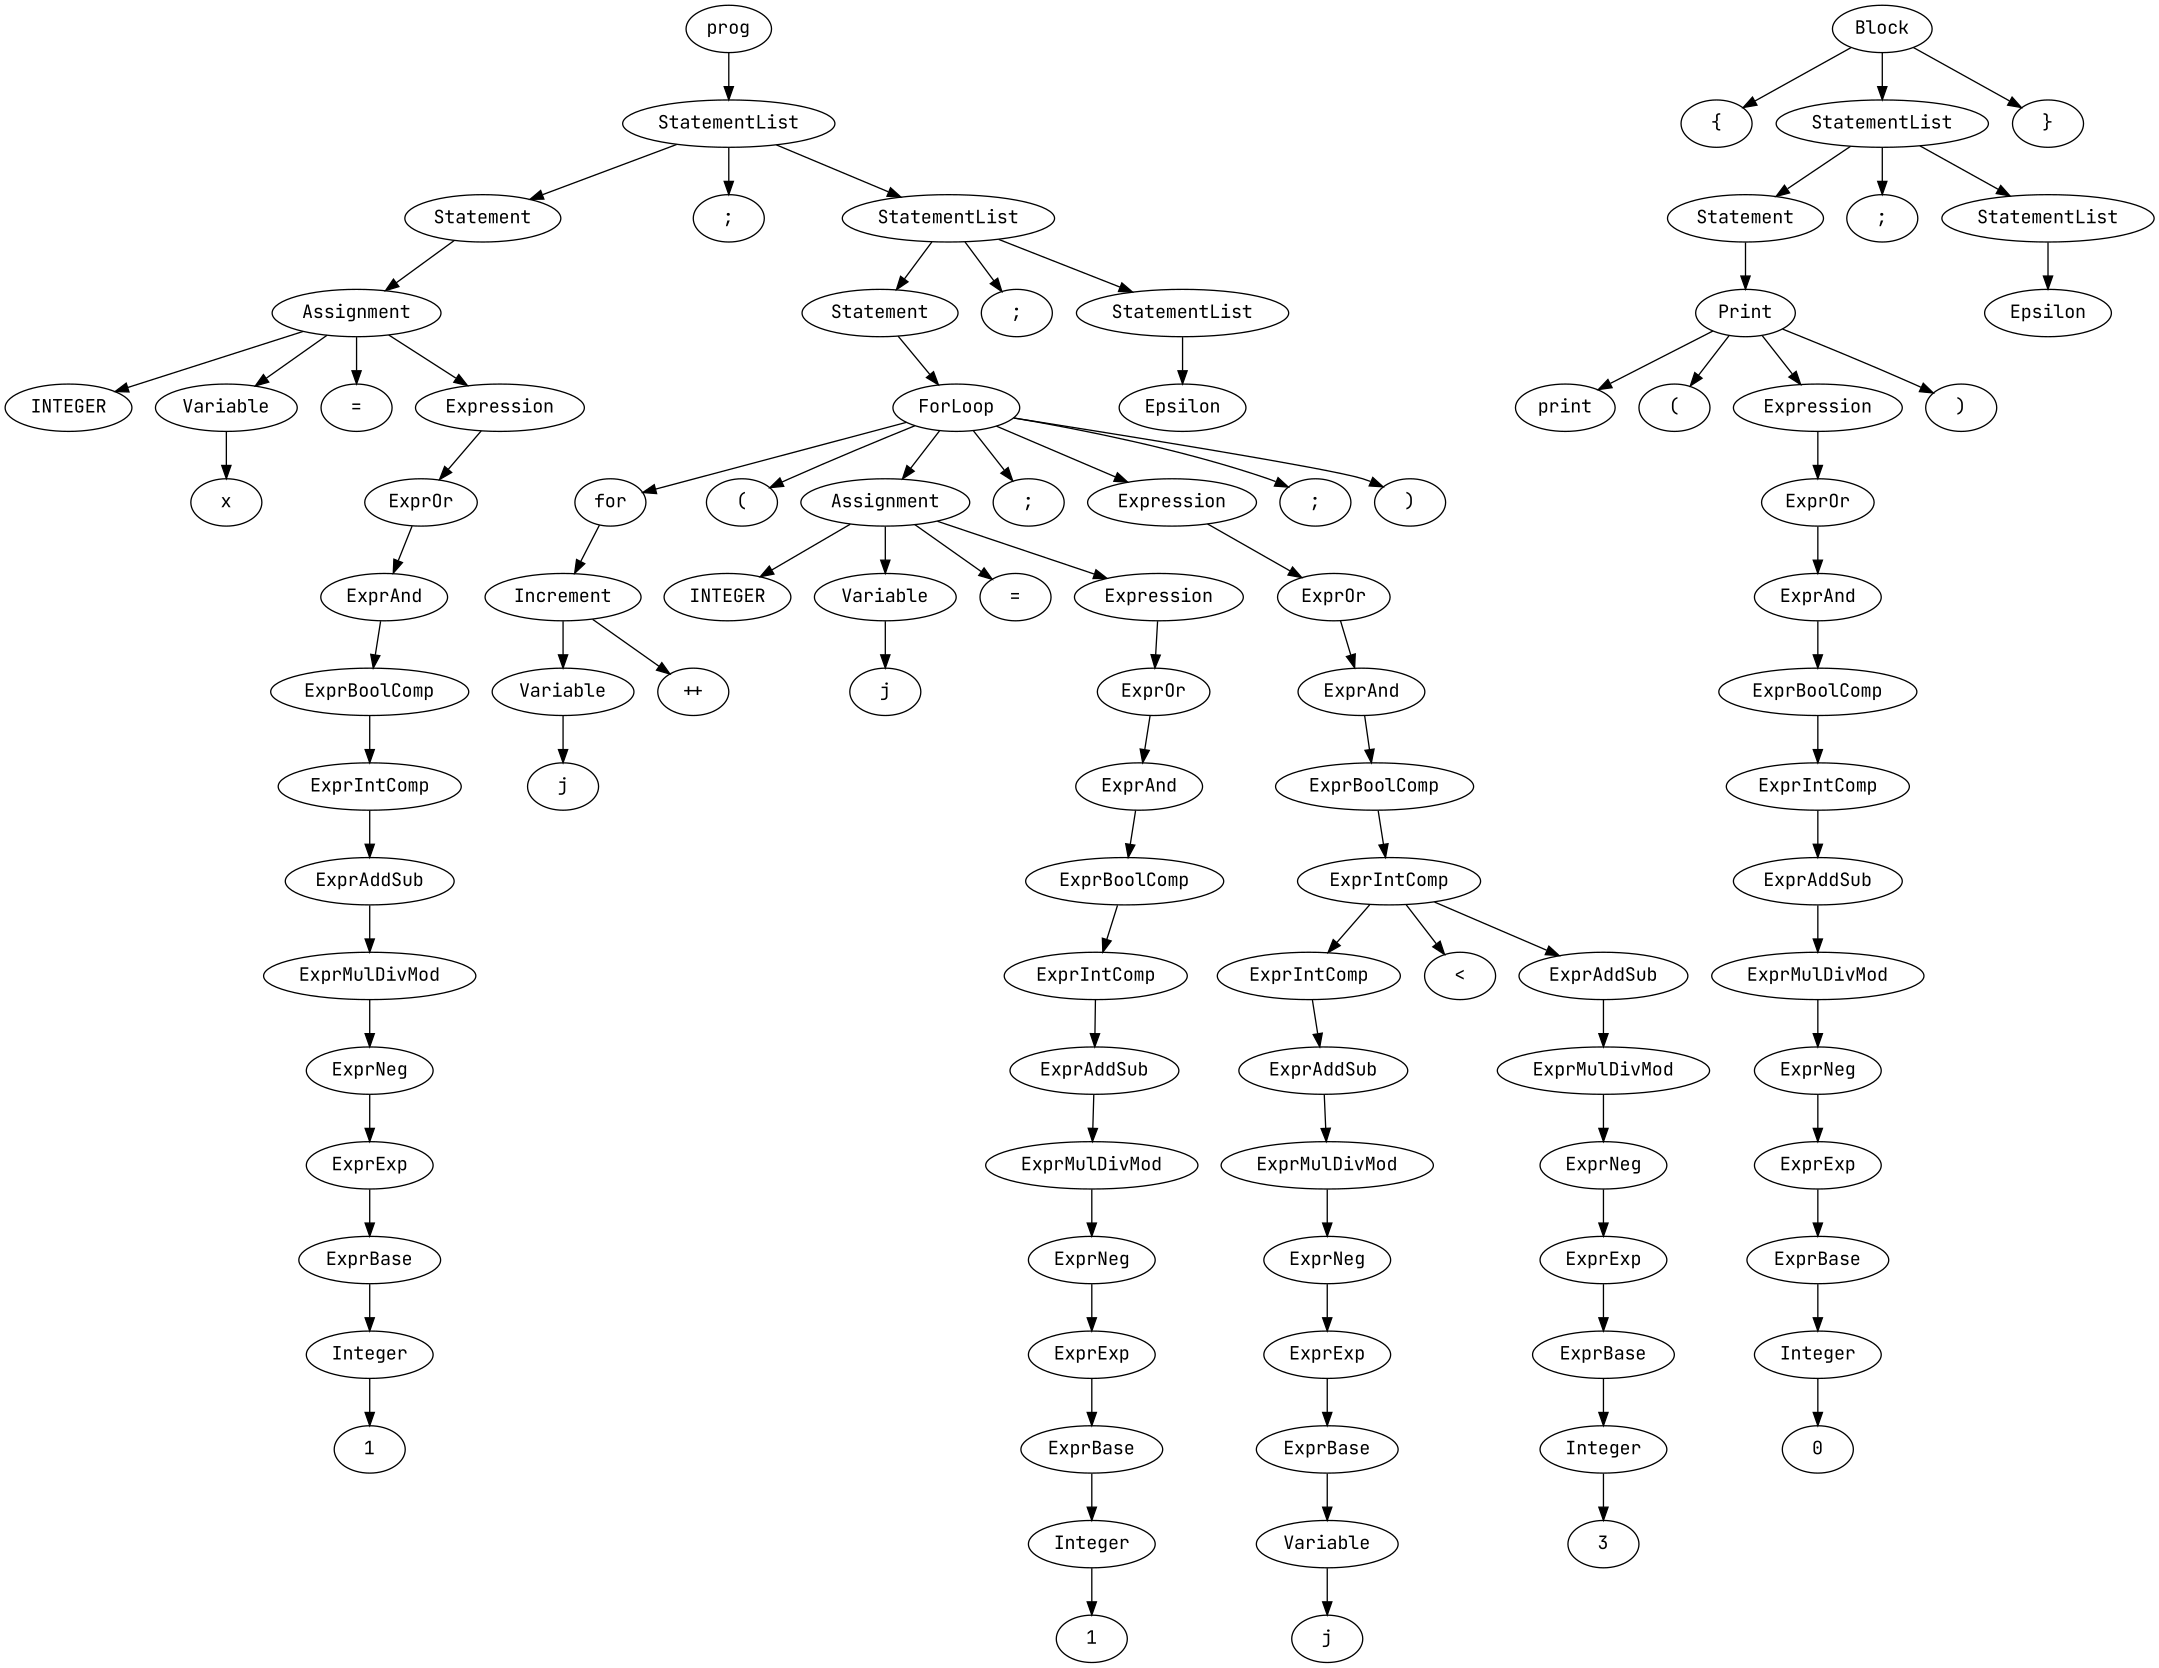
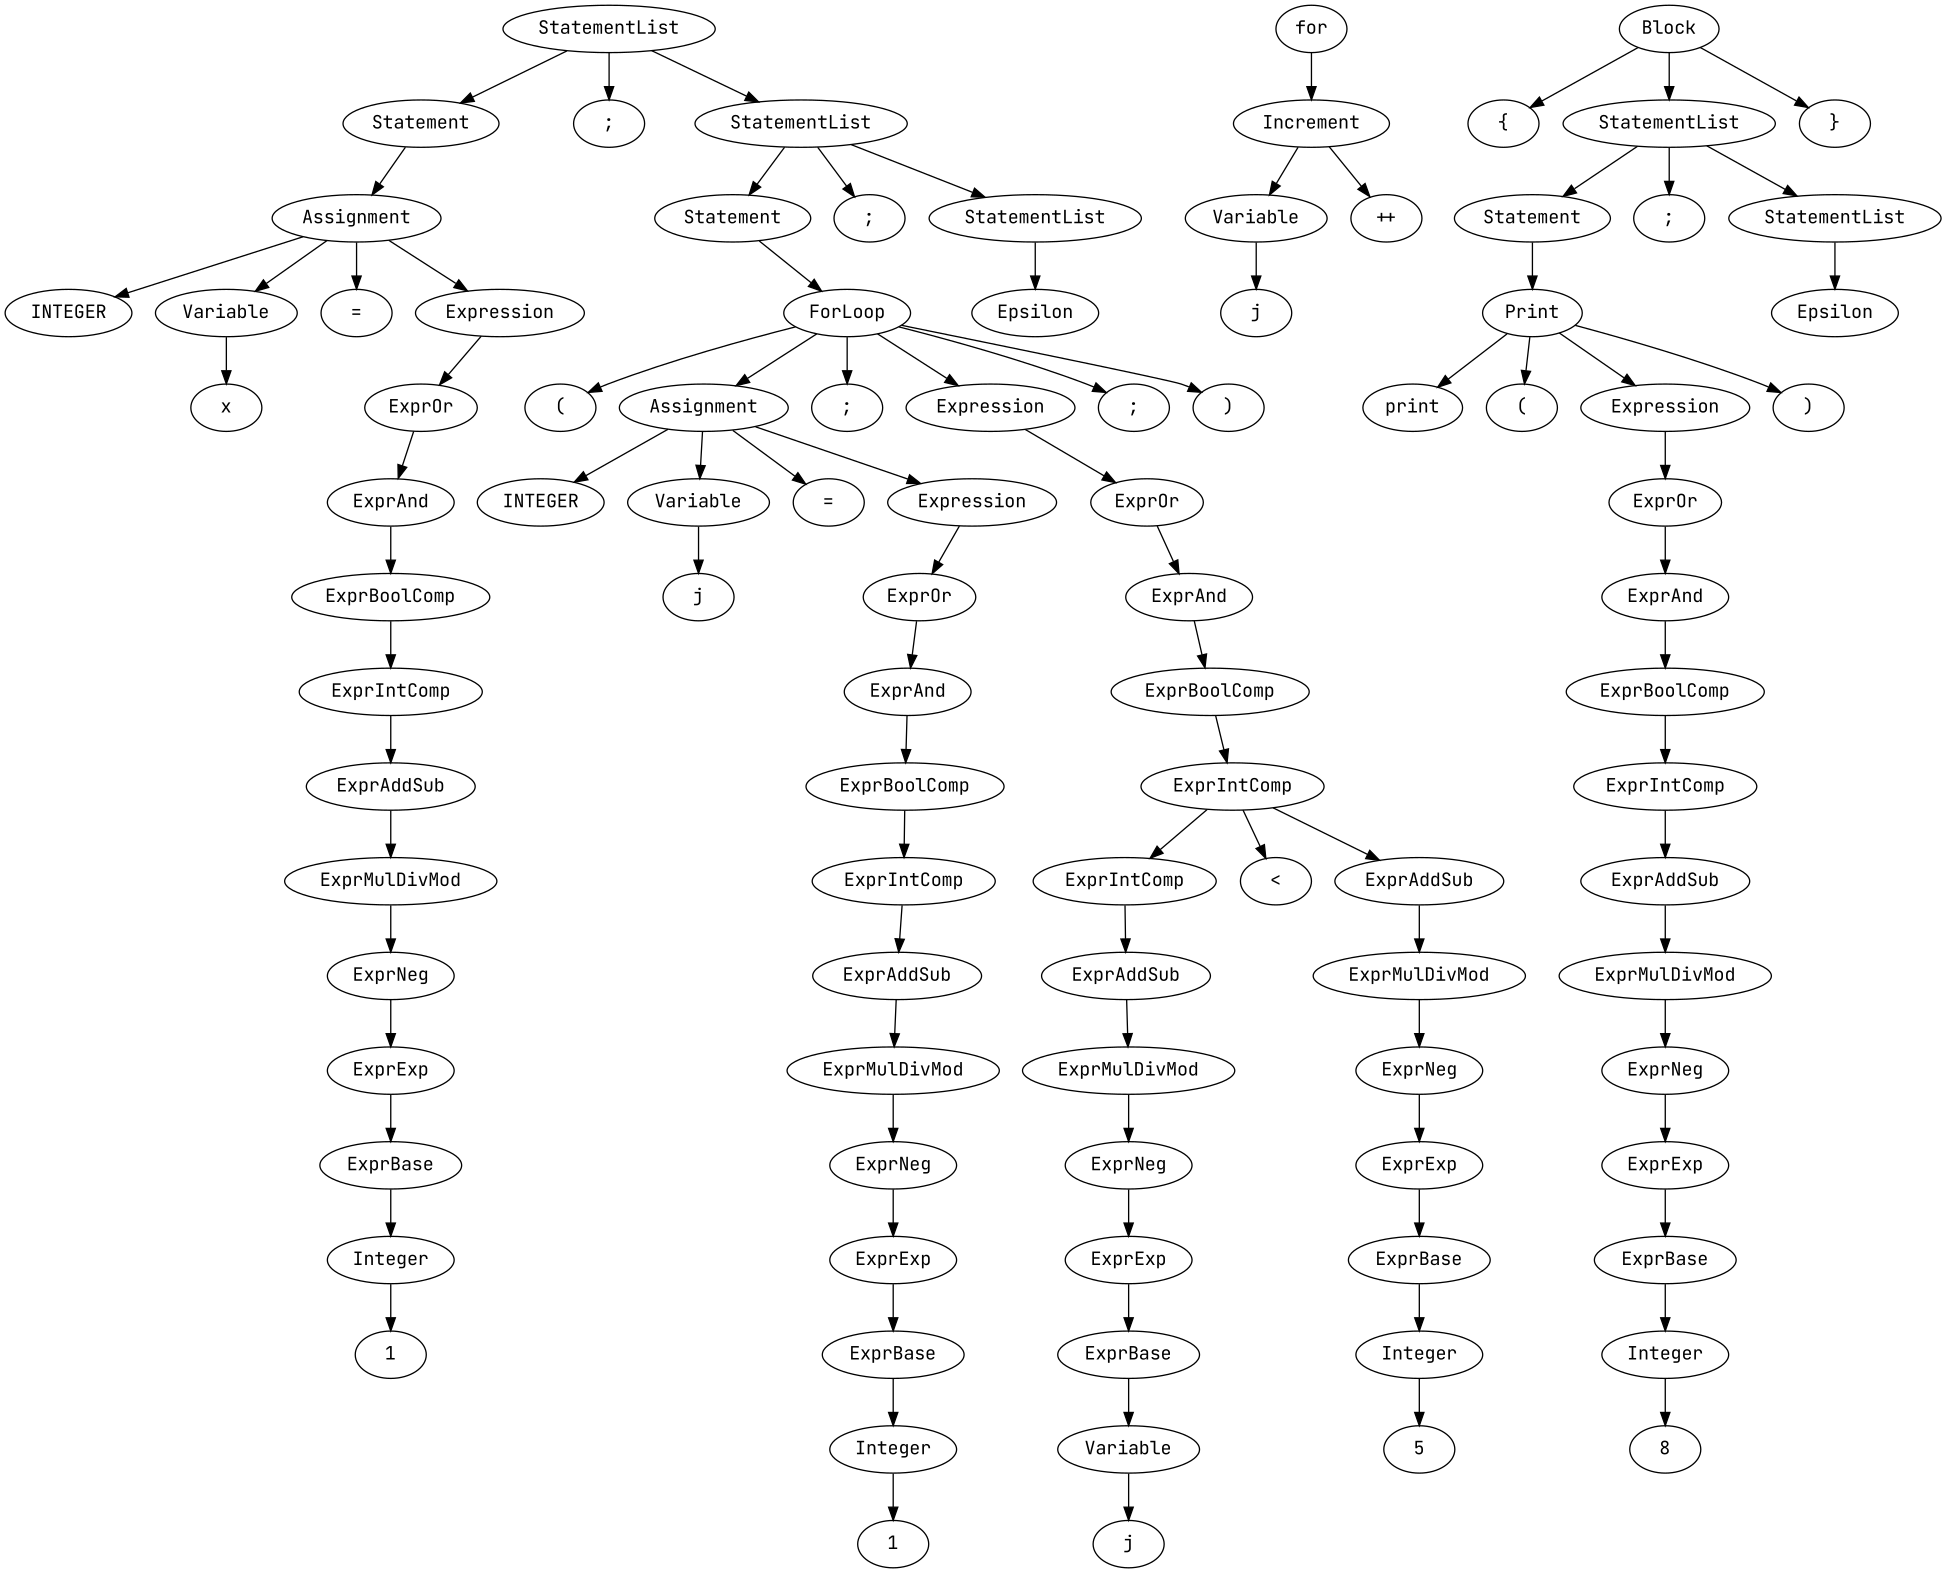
node "prog": removed
edge "ForLoop" -> "for": removed
node "0": label "0" -> "8"
node "3": label "3" -> "5"
